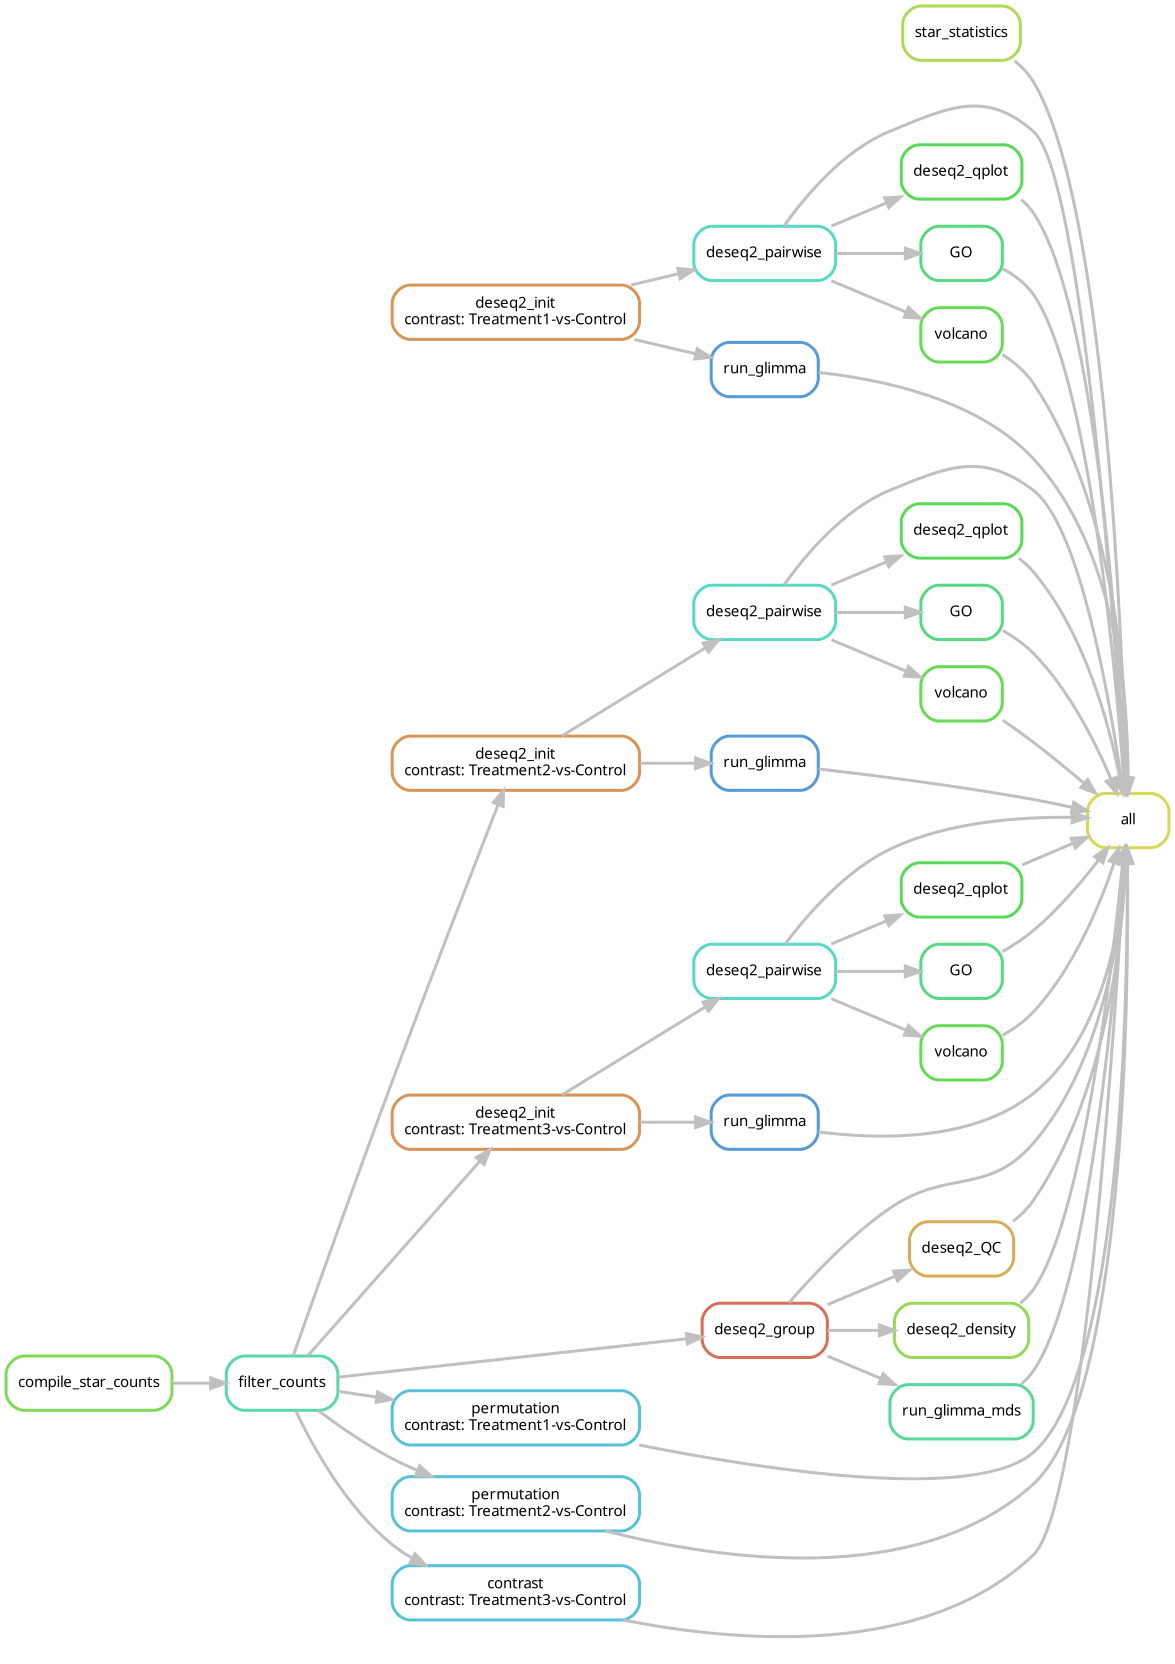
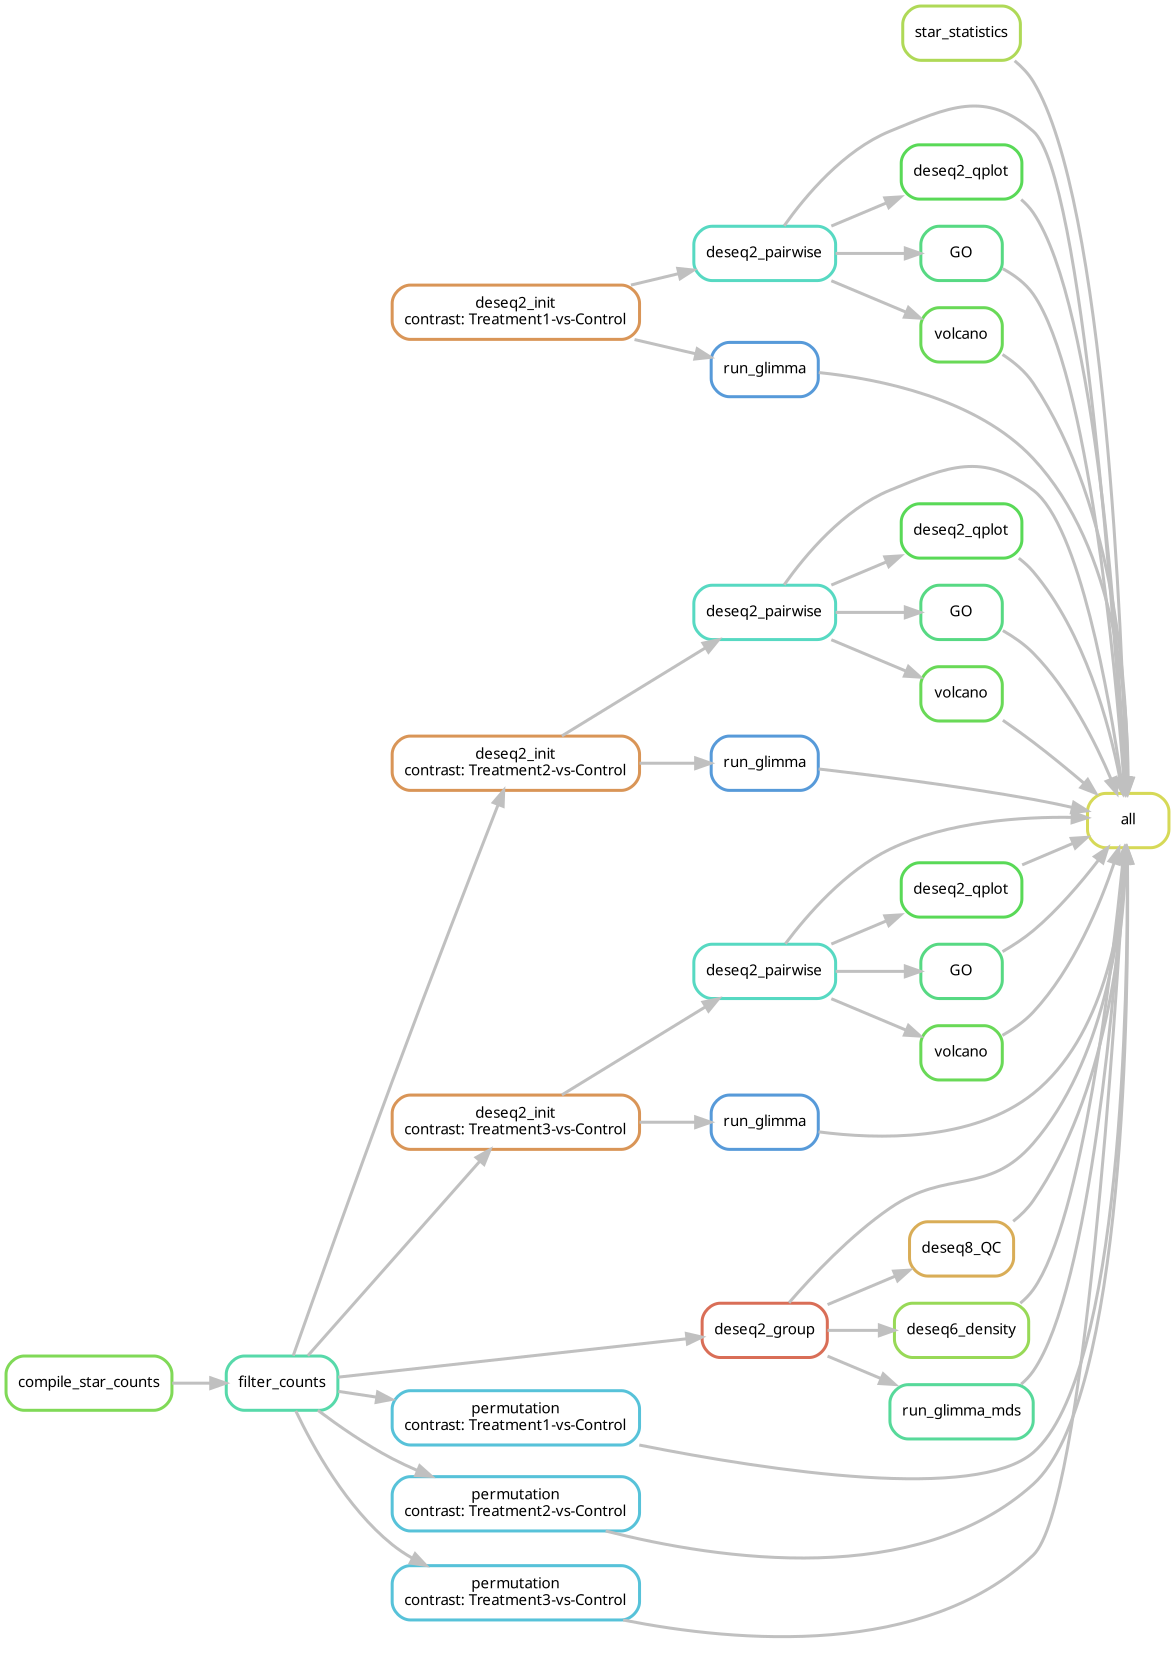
node "deseq2_QC": label "deseq2_QC" -> "deseq8_QC"
node "deseq2_density": label "deseq2_density" -> "deseq6_density"
node "contrast contrast: Treatment3-vs-Control": label "contrast contrast: Treatment3-vs-Control" -> "permutation contrast: Treatment3-vs-Control"
